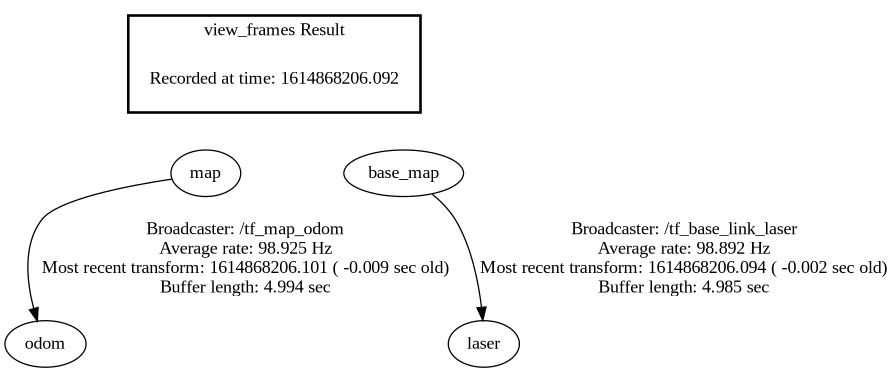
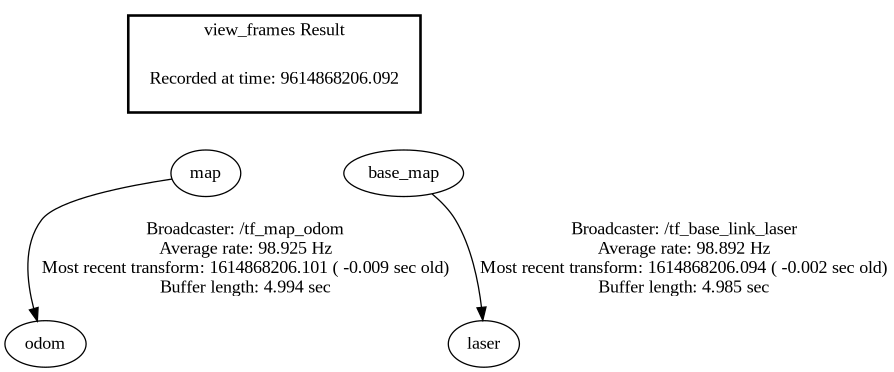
node "Recorded at time: 1614868206.092": label "Recorded at time: 1614868206.092" -> "Recorded at time: 9614868206.092"
